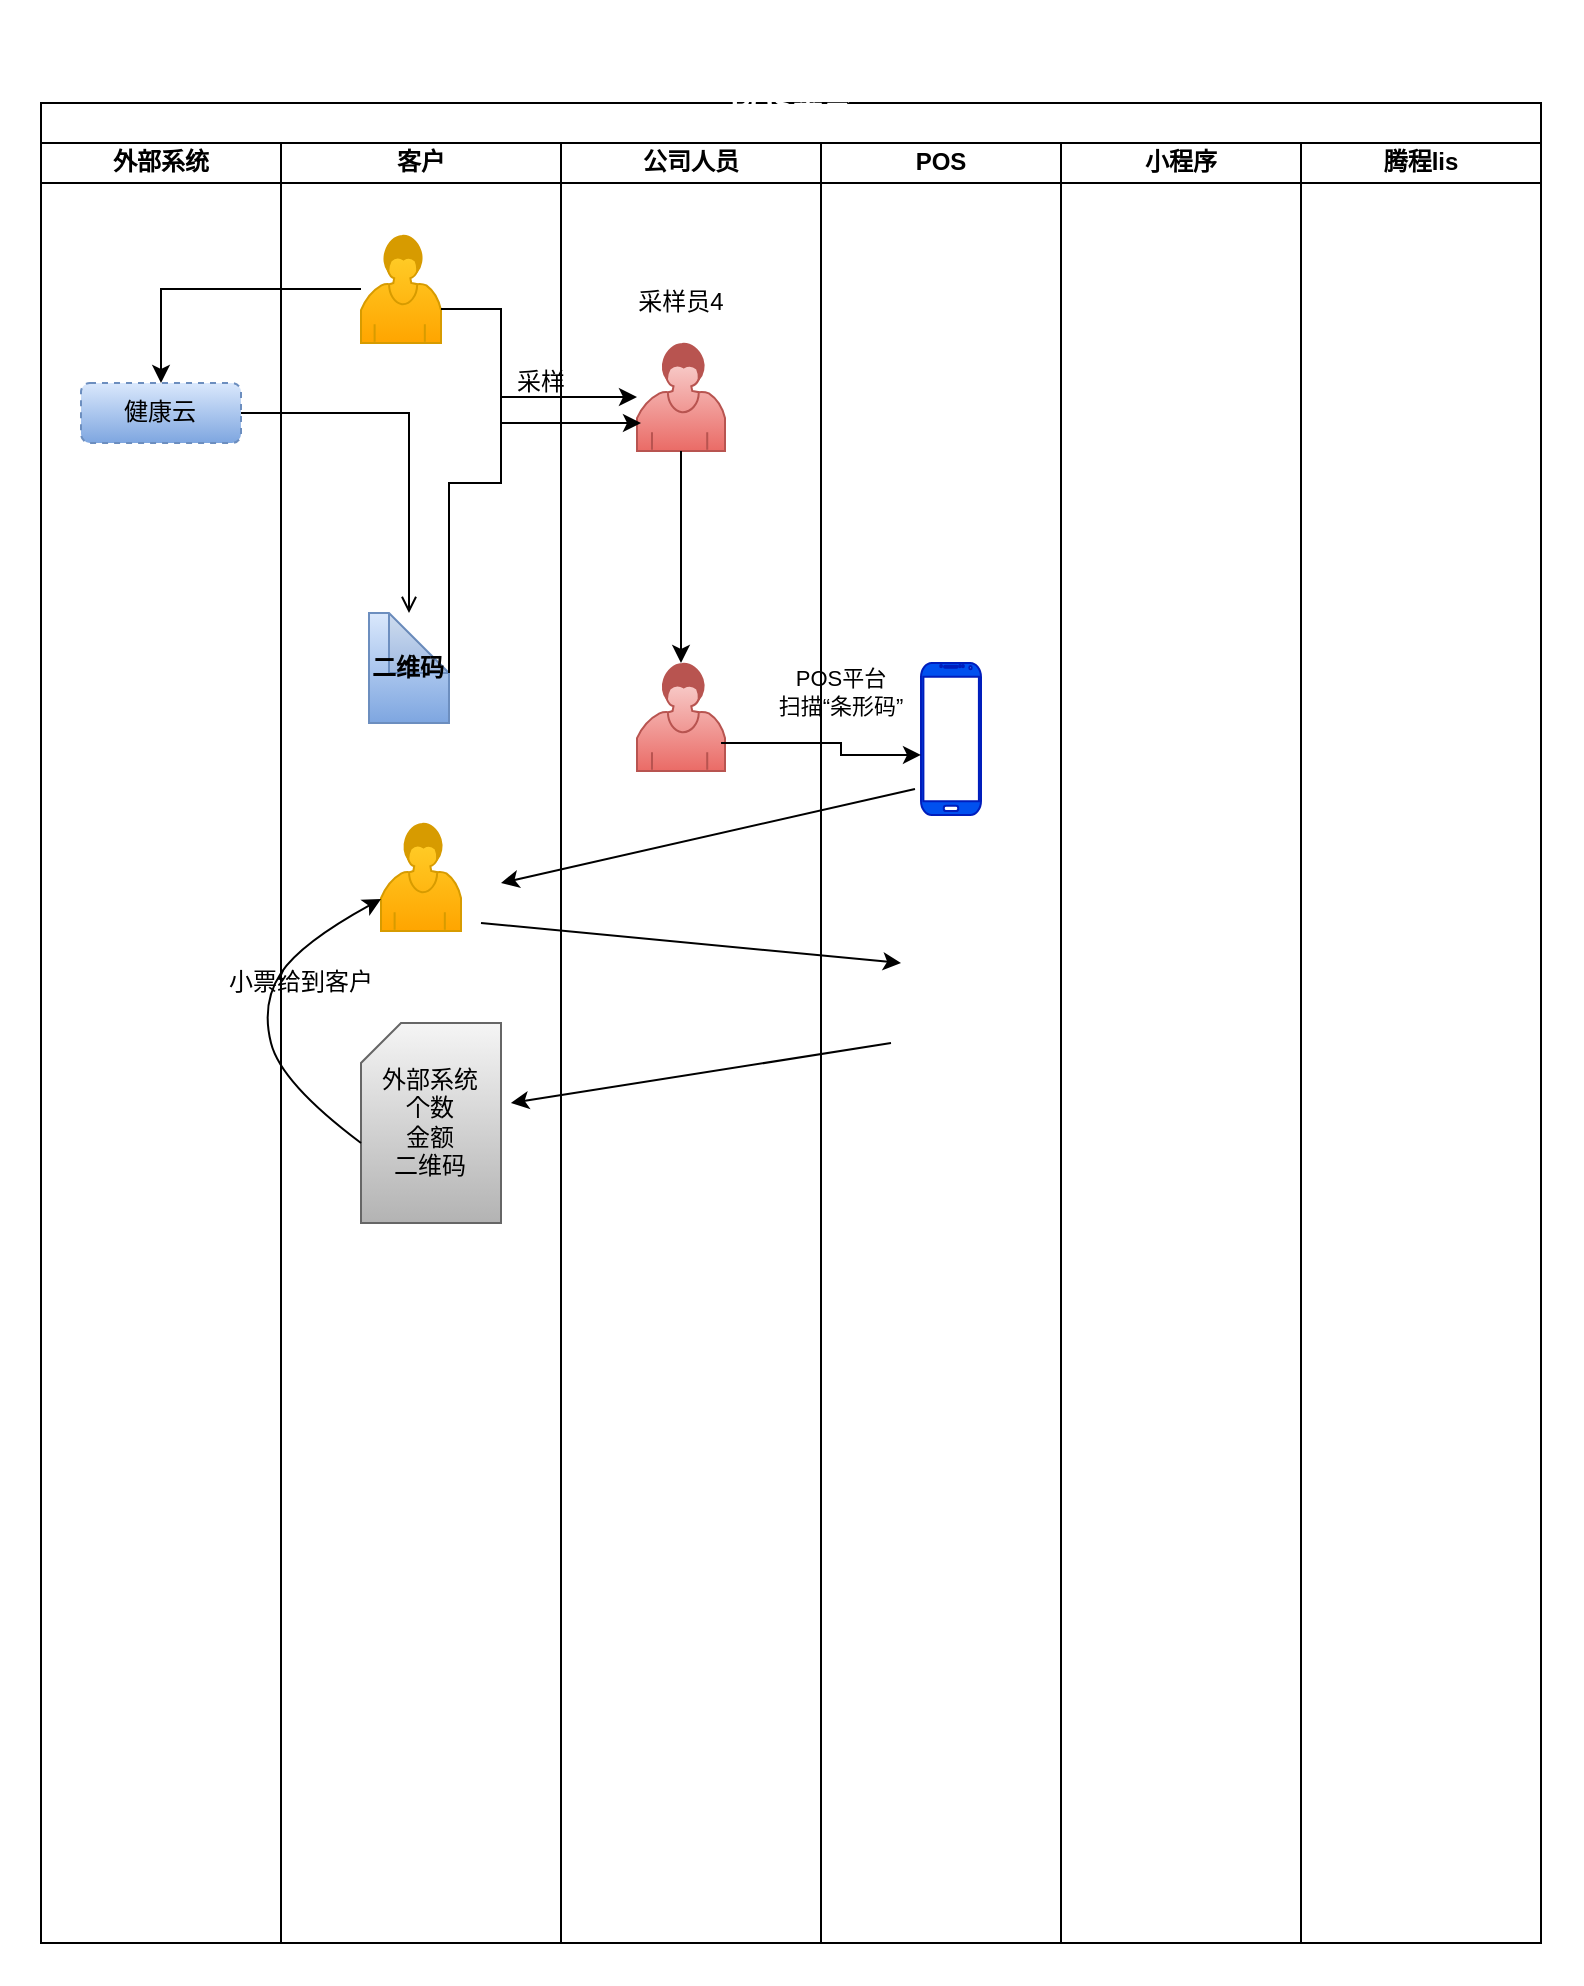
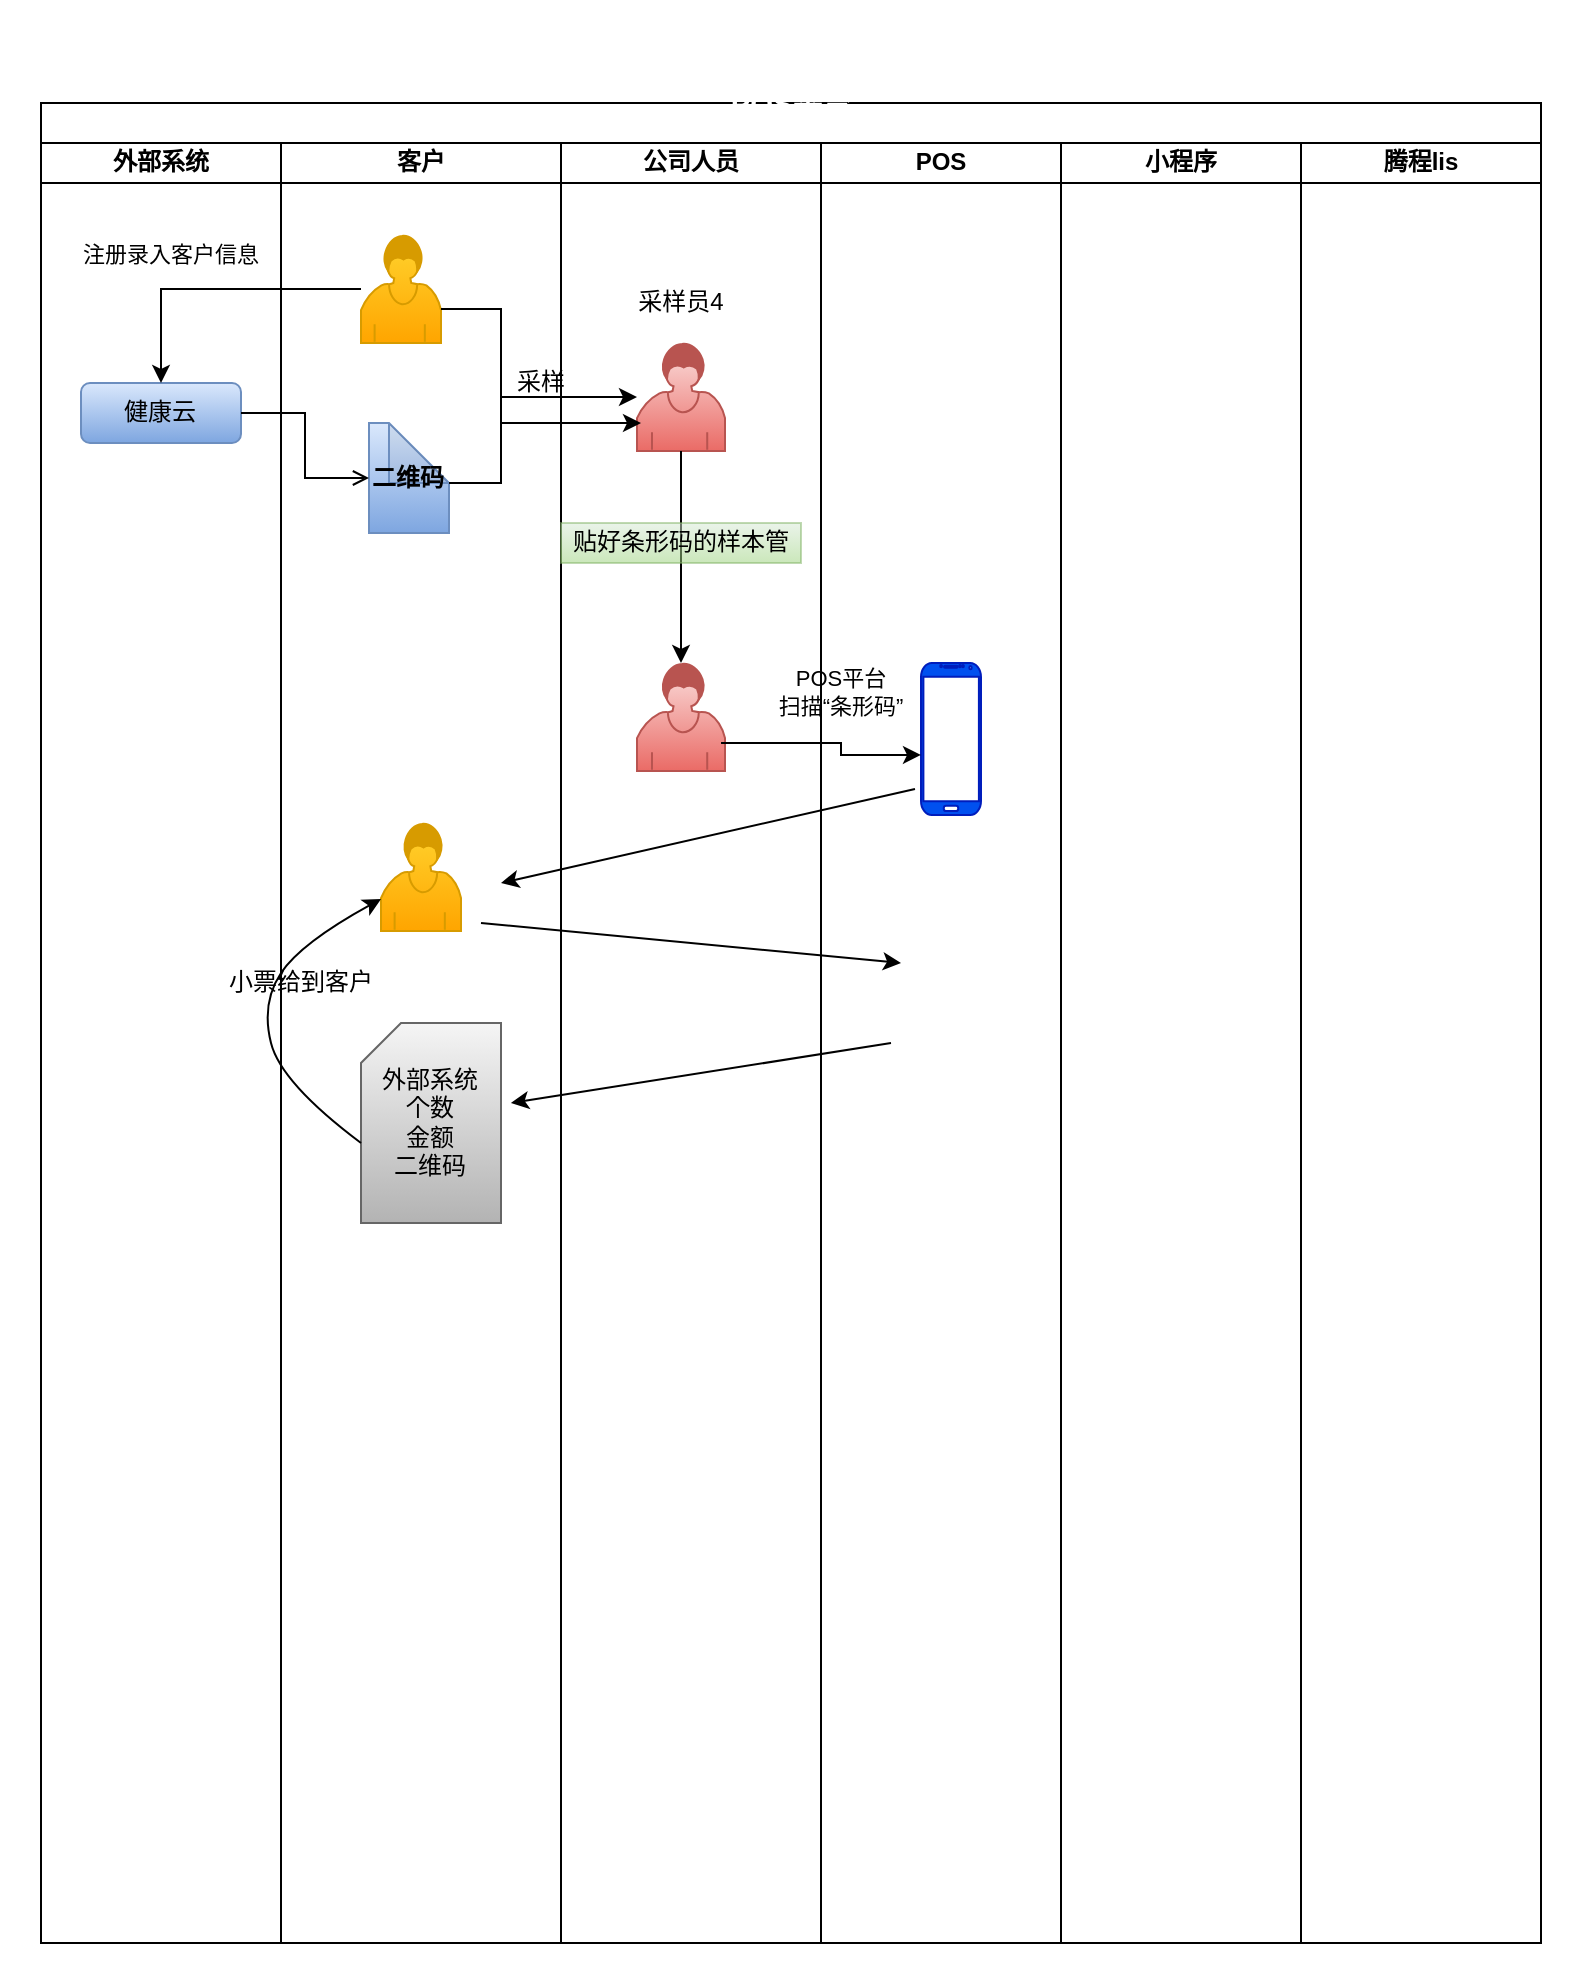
node "注册录入客户信息": added
node "健康云": style dashed -> solid
node "贴好条形码的样本管": added
node "二维码": moved (409, 668) -> (409, 478)
